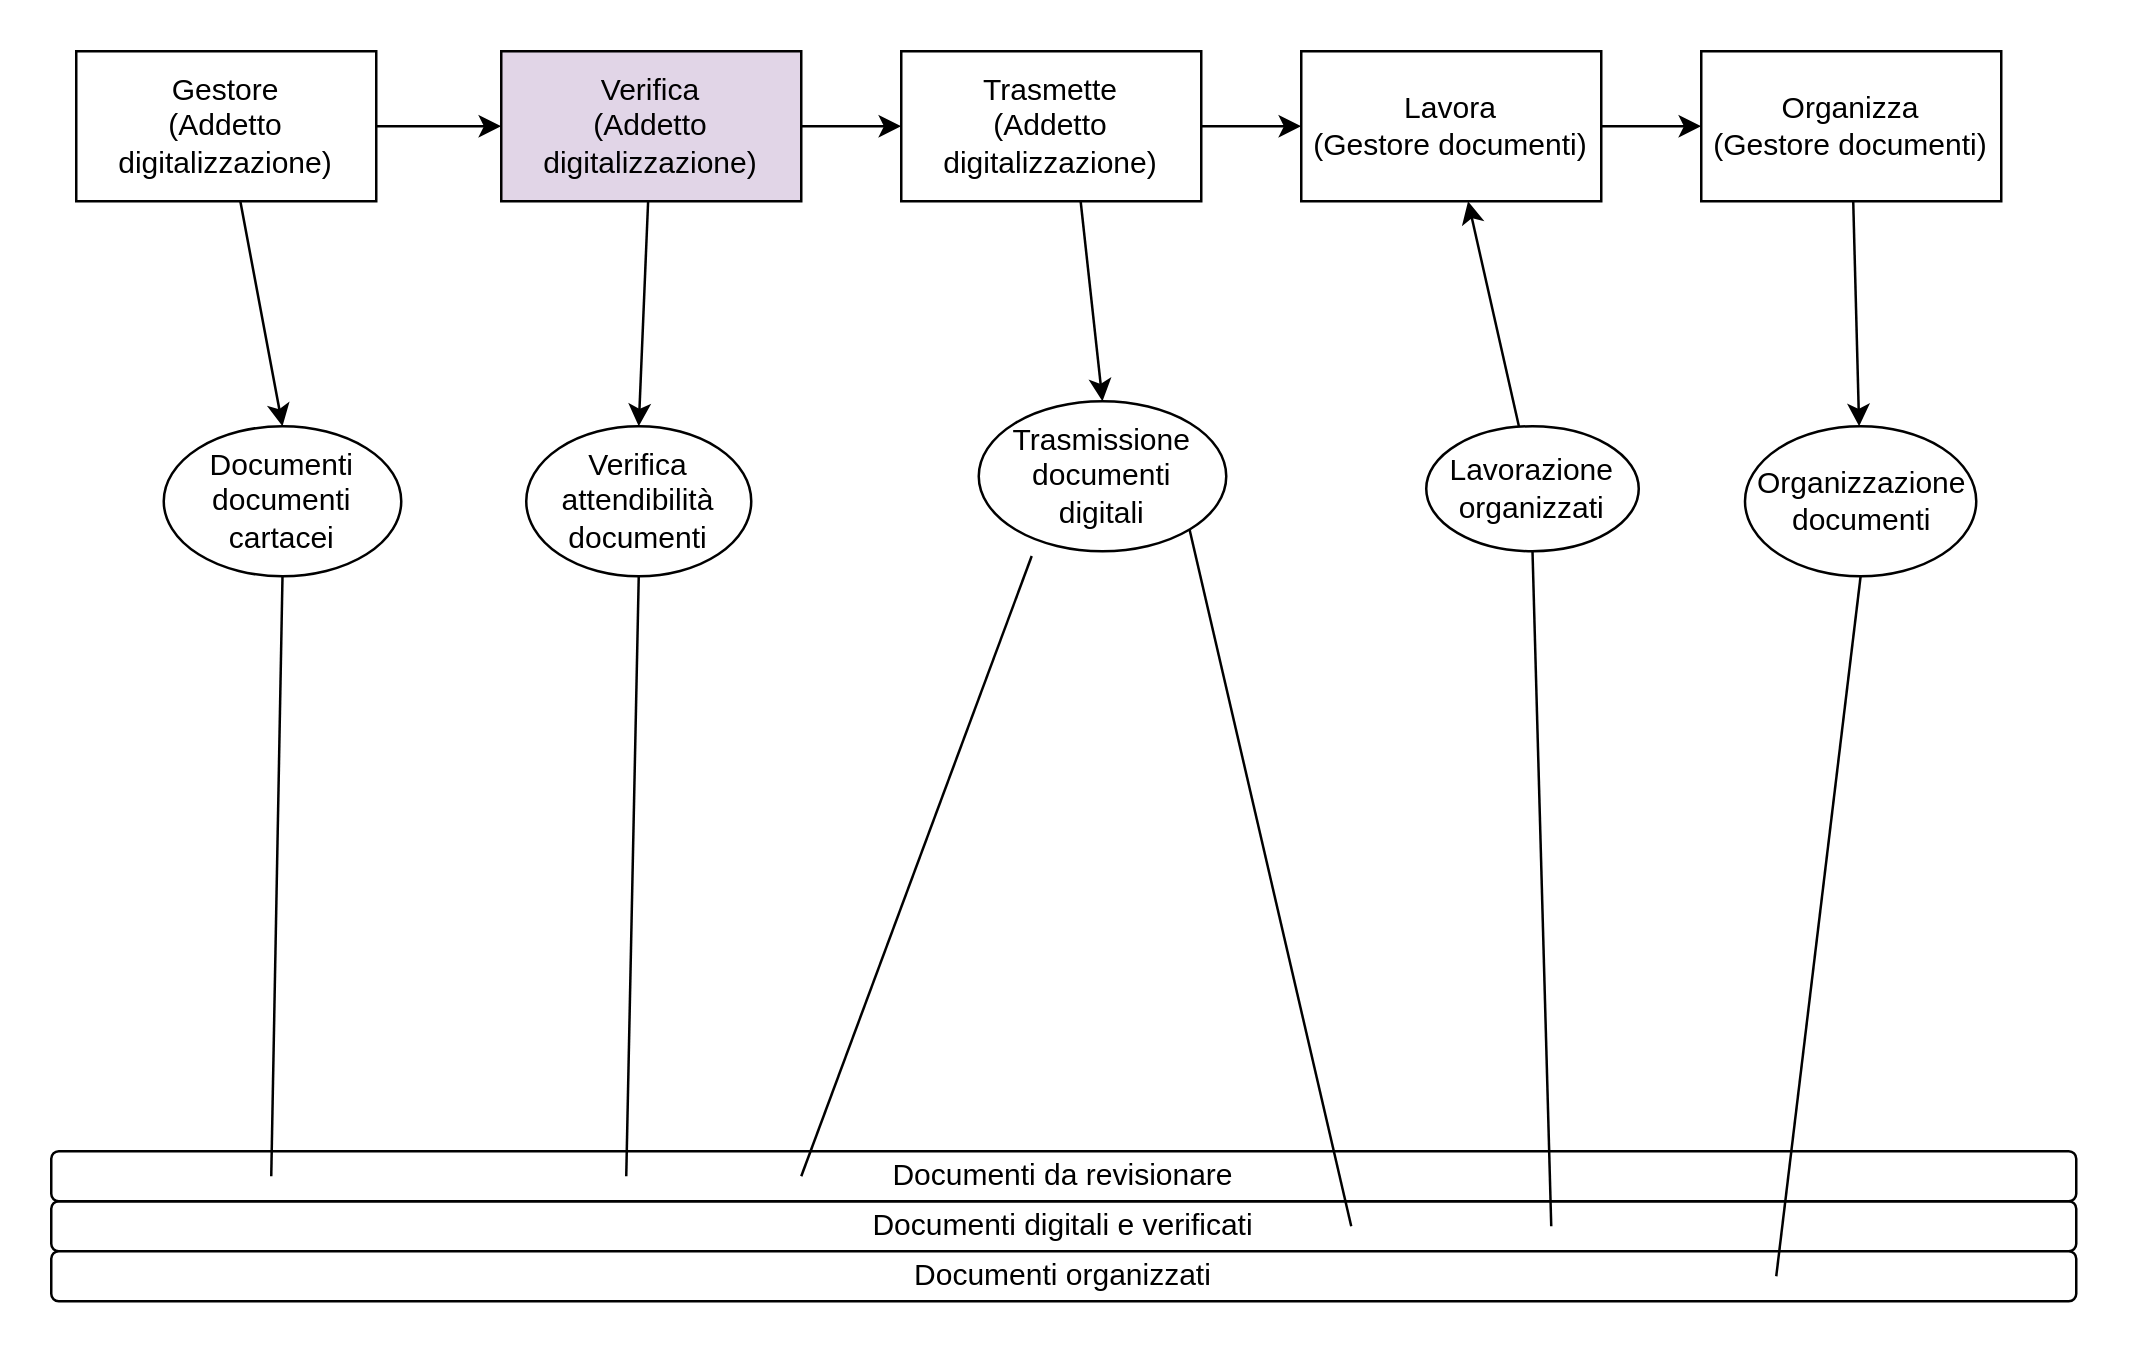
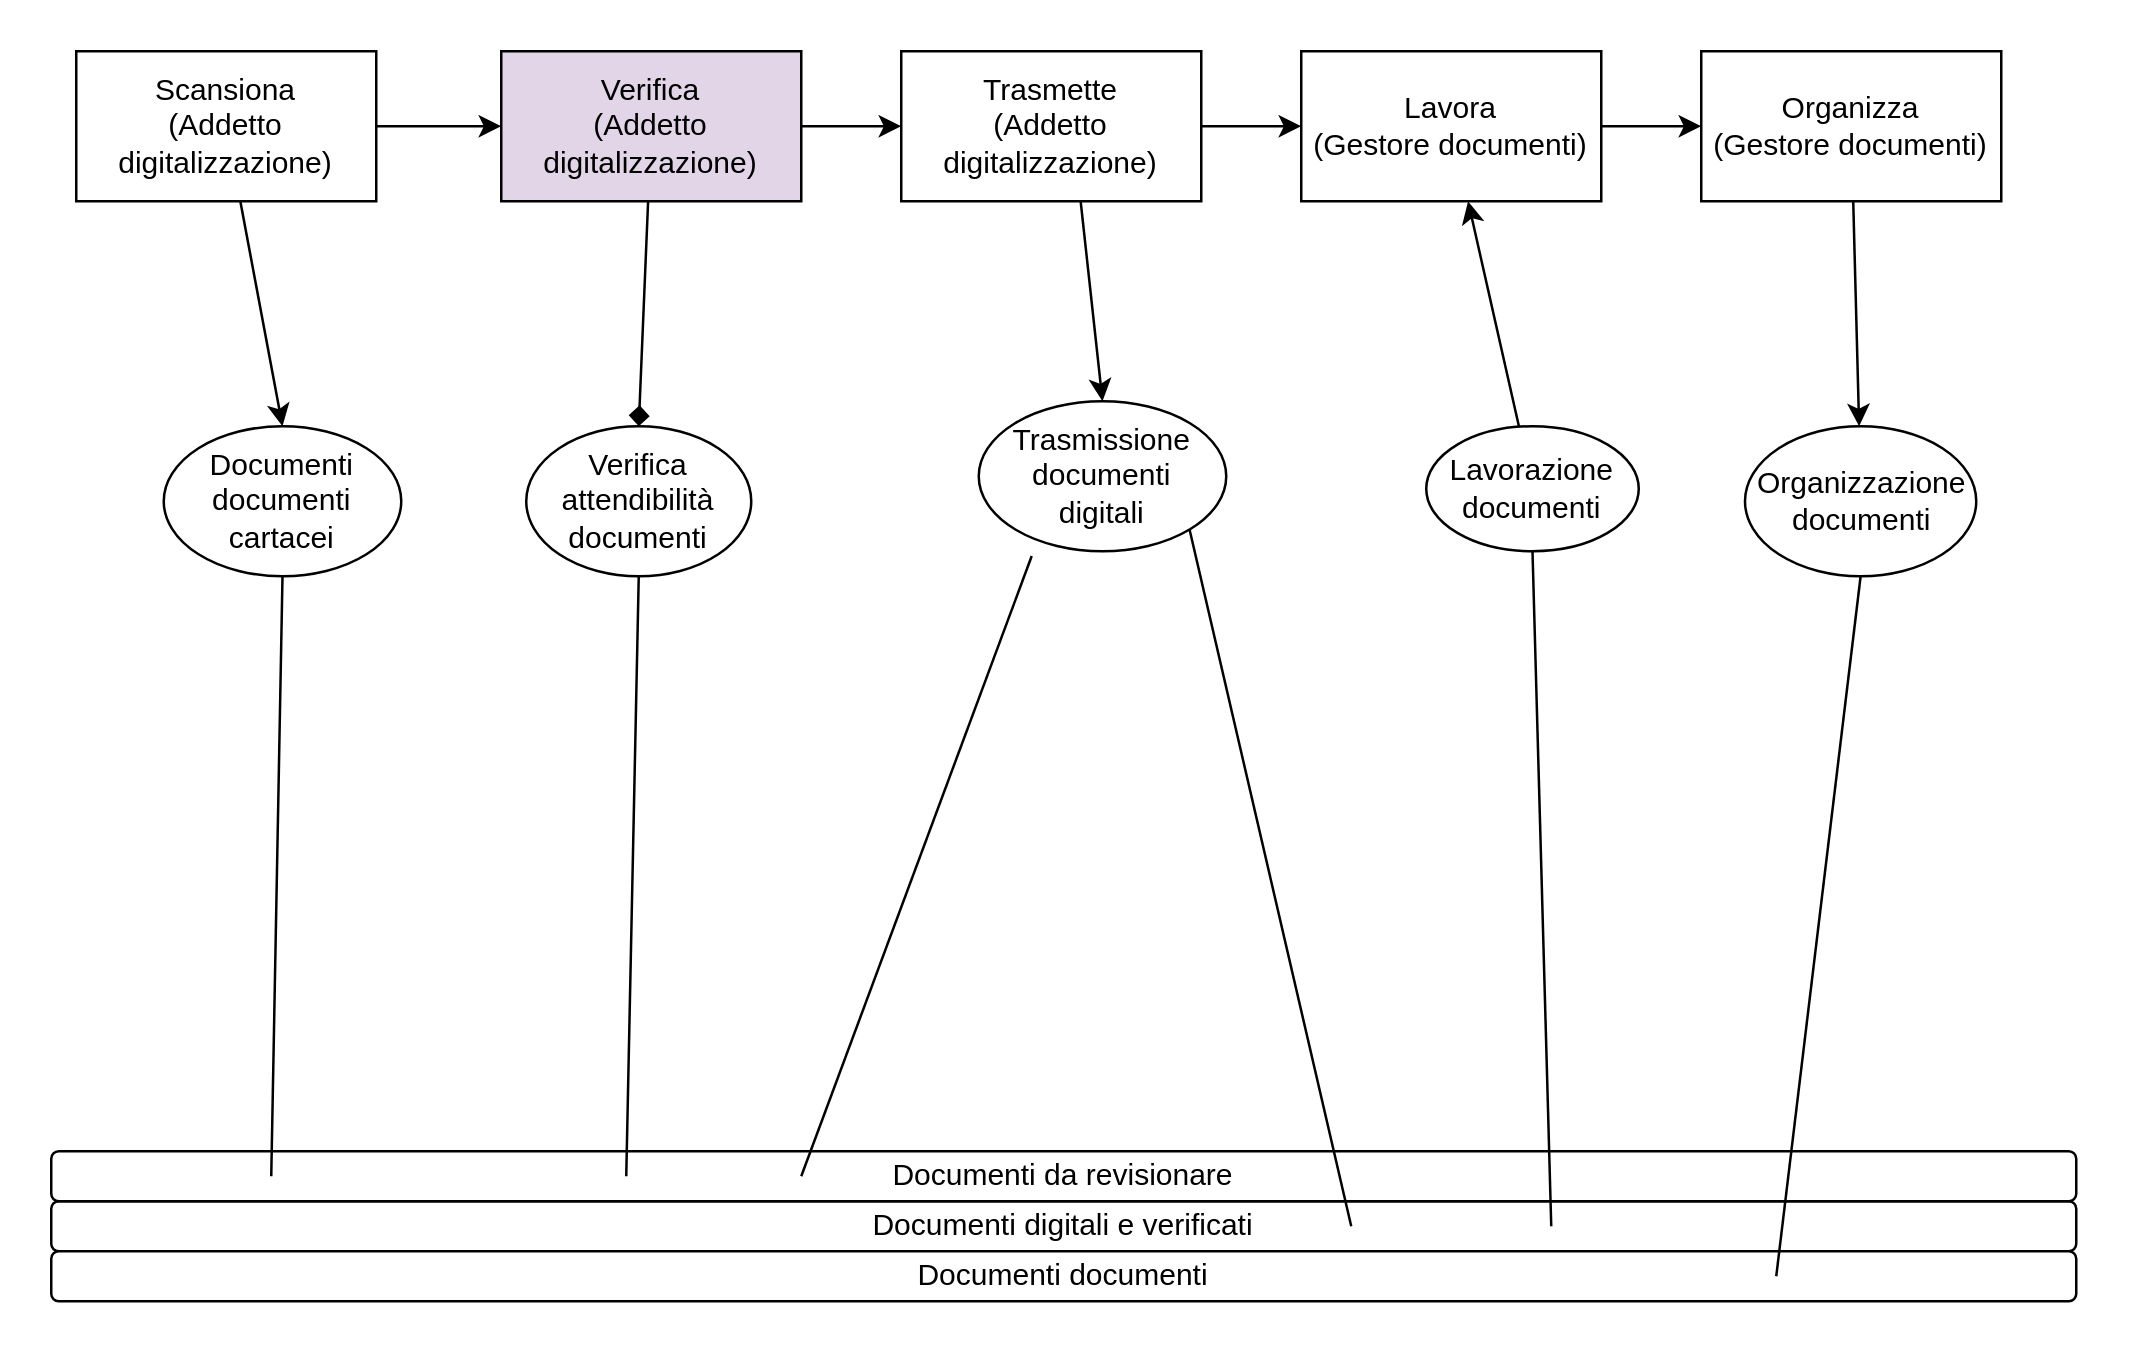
node "Gestore (Addetto digitalizzazione)": label "Gestore (Addetto digitalizzazione)" -> "Scansiona (Addetto digitalizzazione)"
edge "Verifica (Addetto digitalizzazione)" -> "Verifica attendibilità documenti": arrowhead classic -> diamond
node "Lavorazione organizzati": label "Lavorazione organizzati" -> "Lavorazione documenti"
node "Documenti organizzati": label "Documenti organizzati" -> "Documenti documenti"
